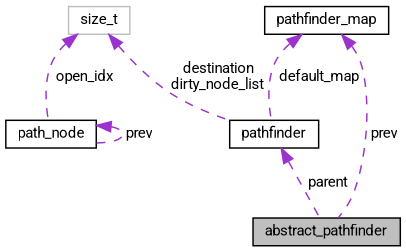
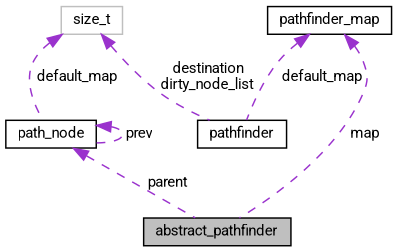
edge "path_node" -> "size_t": label " open_idx" -> " default_map"
edge "abstract_pathfinder" -> "pathfinder_map": label " prev" -> " map"
edge "abstract_pathfinder" -> "pathfinder": now "abstract_pathfinder" -> "path_node"
